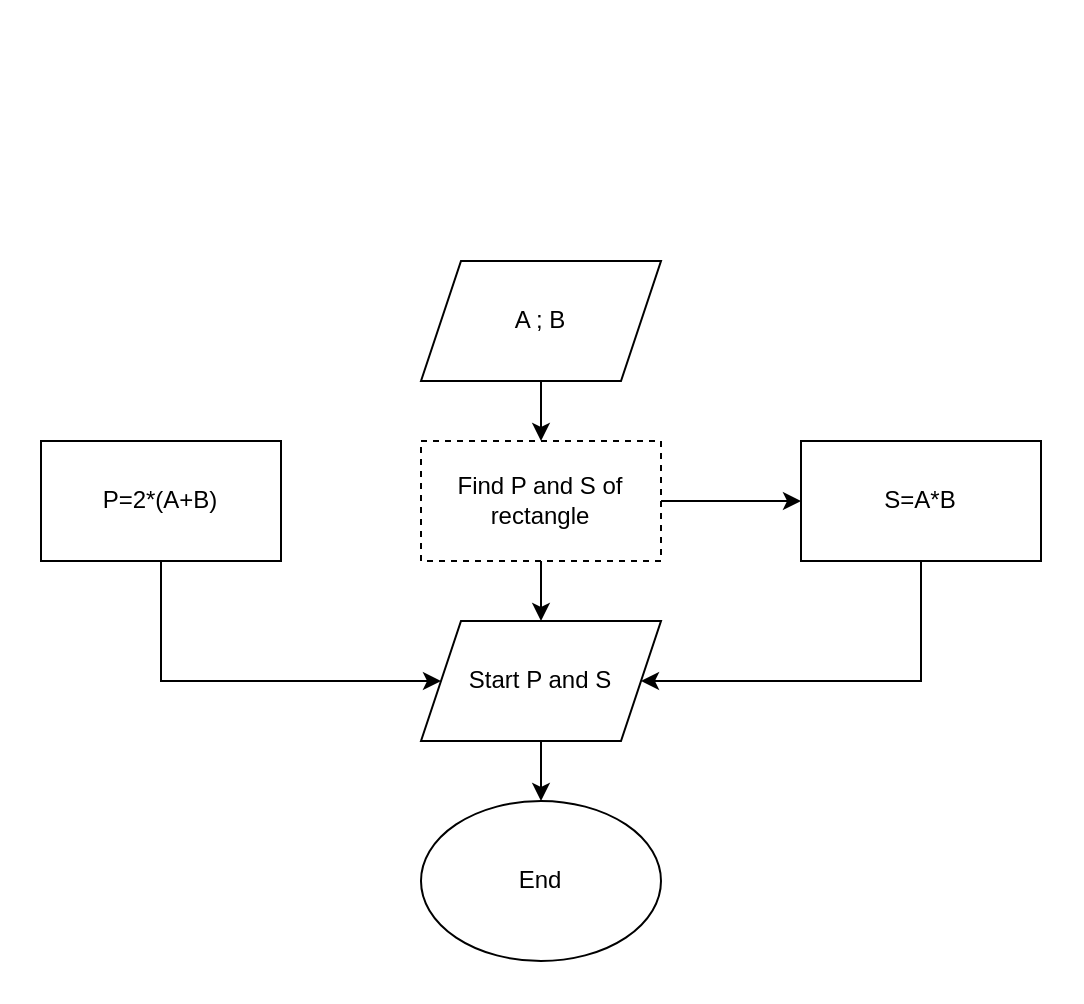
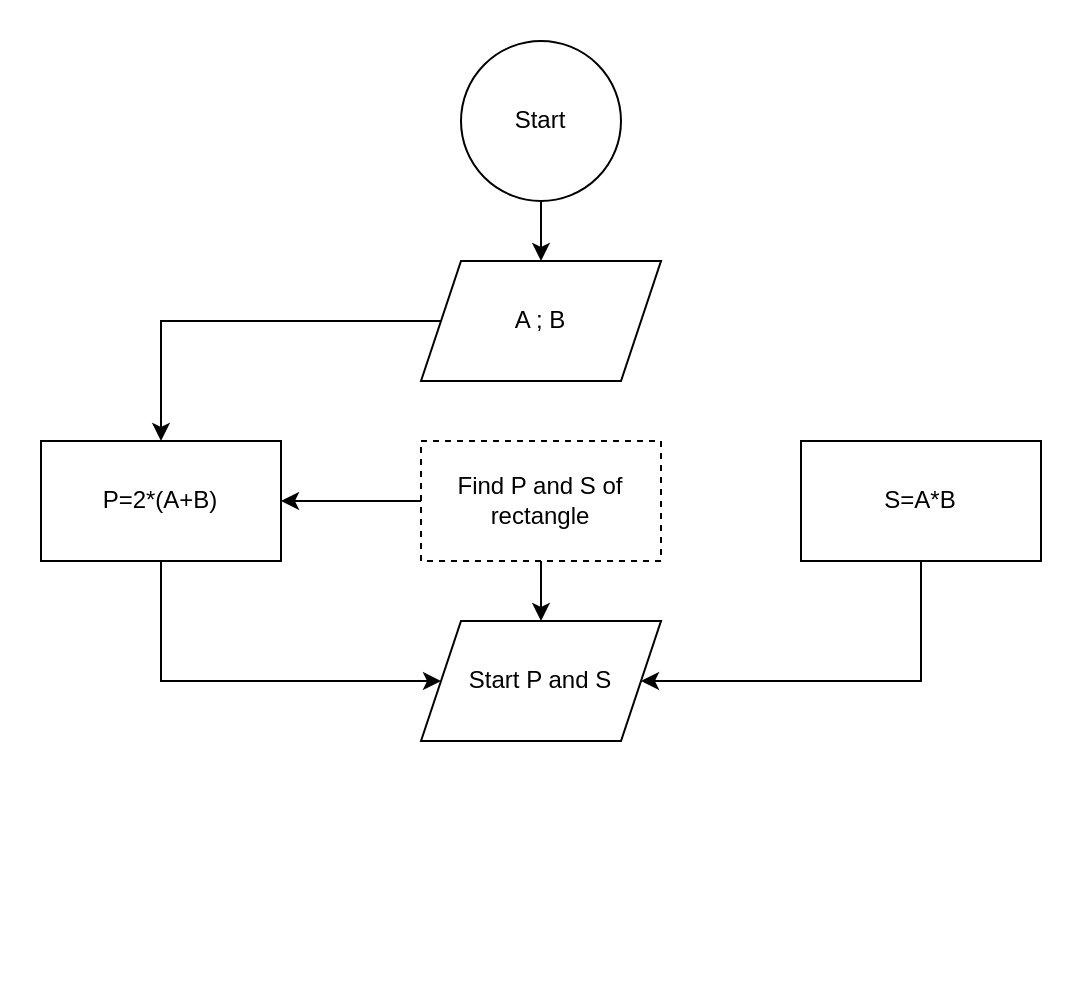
node "Start": added
edge "Start" -> "A ; B": added
edge "A ; B" -> "Find P and S of rectangle": now "A ; B" -> "P=2*(A+B)"
edge "Find P and S of rectangle" -> "P=2*(A+B)": added
edge "Find P and S of rectangle" -> "S=A*B": removed
edge "Start P and S" -> "End": removed
node "End": removed
